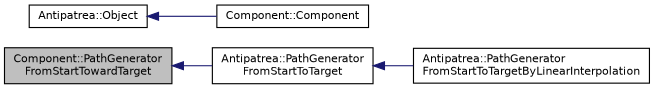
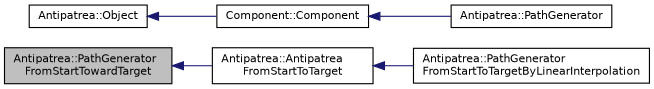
node "Antipatrea::PathGenerator": added
node "Component::PathGenerator FromStartTowardTarget": label "Component::PathGenerator FromStartTowardTarget" -> "Antipatrea::PathGenerator FromStartTowardTarget"
node "Antipatrea::PathGenerator FromStartToTarget": label "Antipatrea::PathGenerator FromStartToTarget" -> "Antipatrea::Antipatrea FromStartToTarget"
